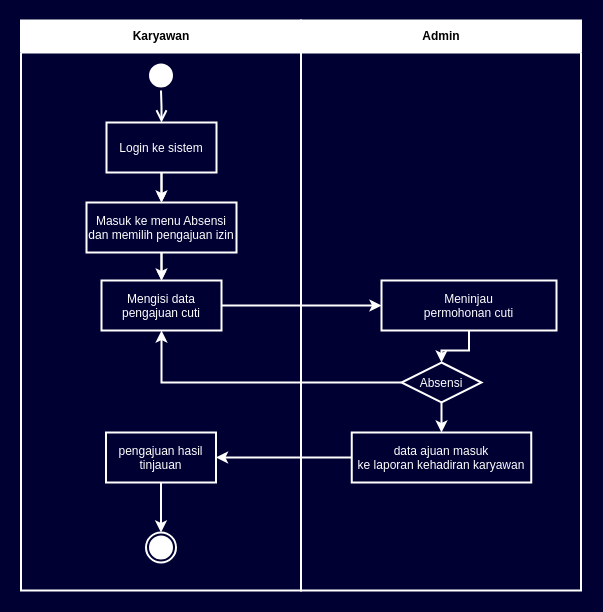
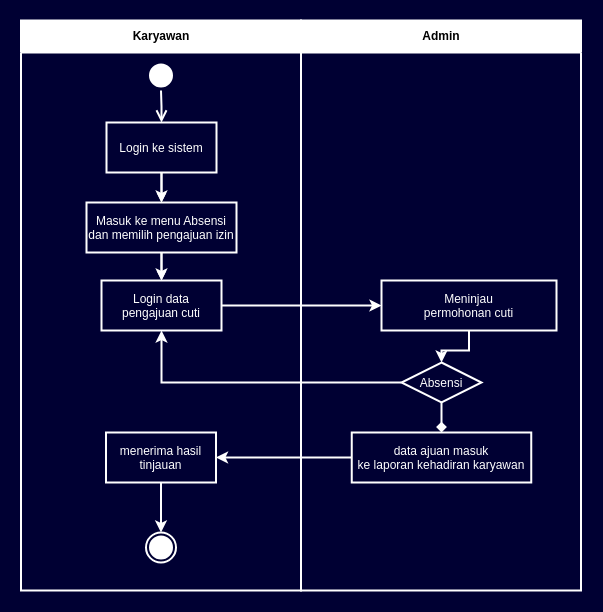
node "Mengisi data pengajuan cuti": label "Mengisi data pengajuan cuti" -> "Login data pengajuan cuti"
edge "Absensi" -> "data ajuan masuk ke laporan kehadiran karyawan": arrowhead classic -> diamond
node "pengajuan hasil tinjauan": label "pengajuan hasil tinjauan" -> "menerima hasil tinjauan"
